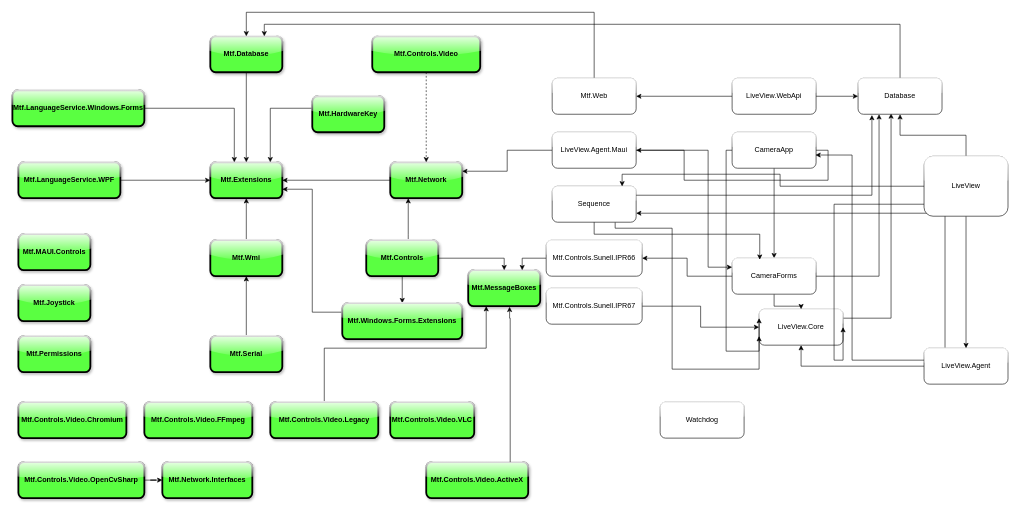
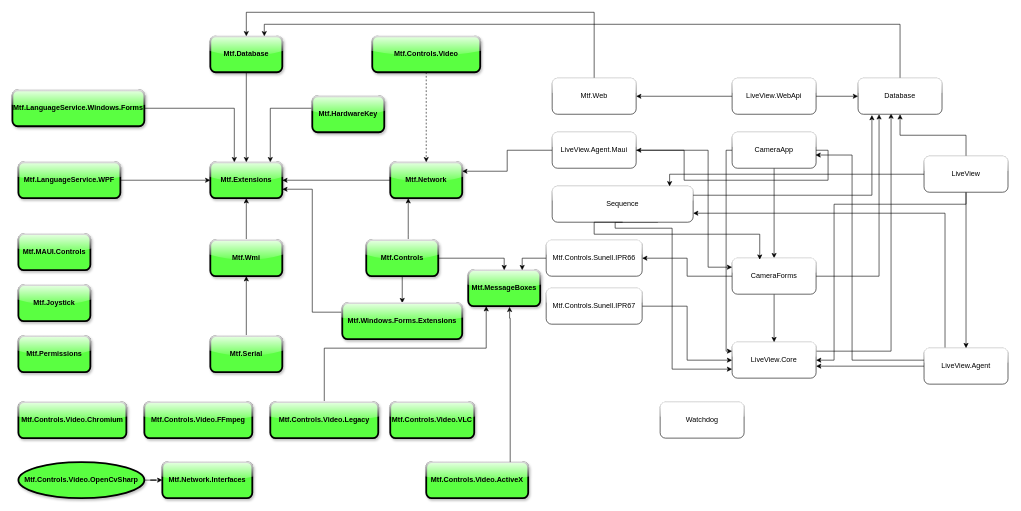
node "LiveView": size 84x60 -> 84x36
node "Sequence": size 84x36 -> 141x36
node "LiveView.Core": moved (801, 327) -> (774, 360)
node "Mtf.Controls.Video.OpenCvSharp": shape rounded rectangle -> ellipse
